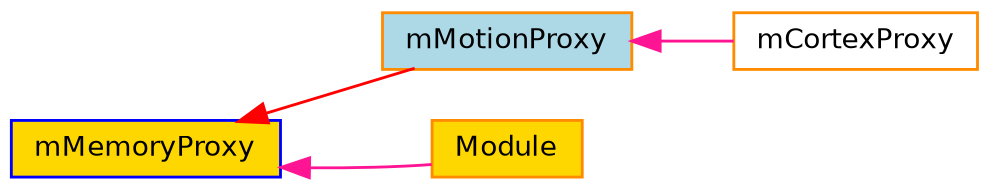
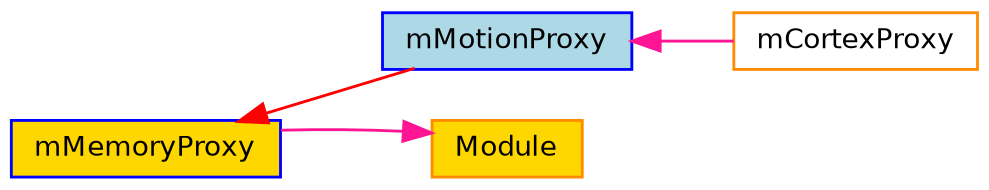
node "mMotionProxy": color darkorange -> blue
edge "Module" -> "mMemoryProxy": reversed
